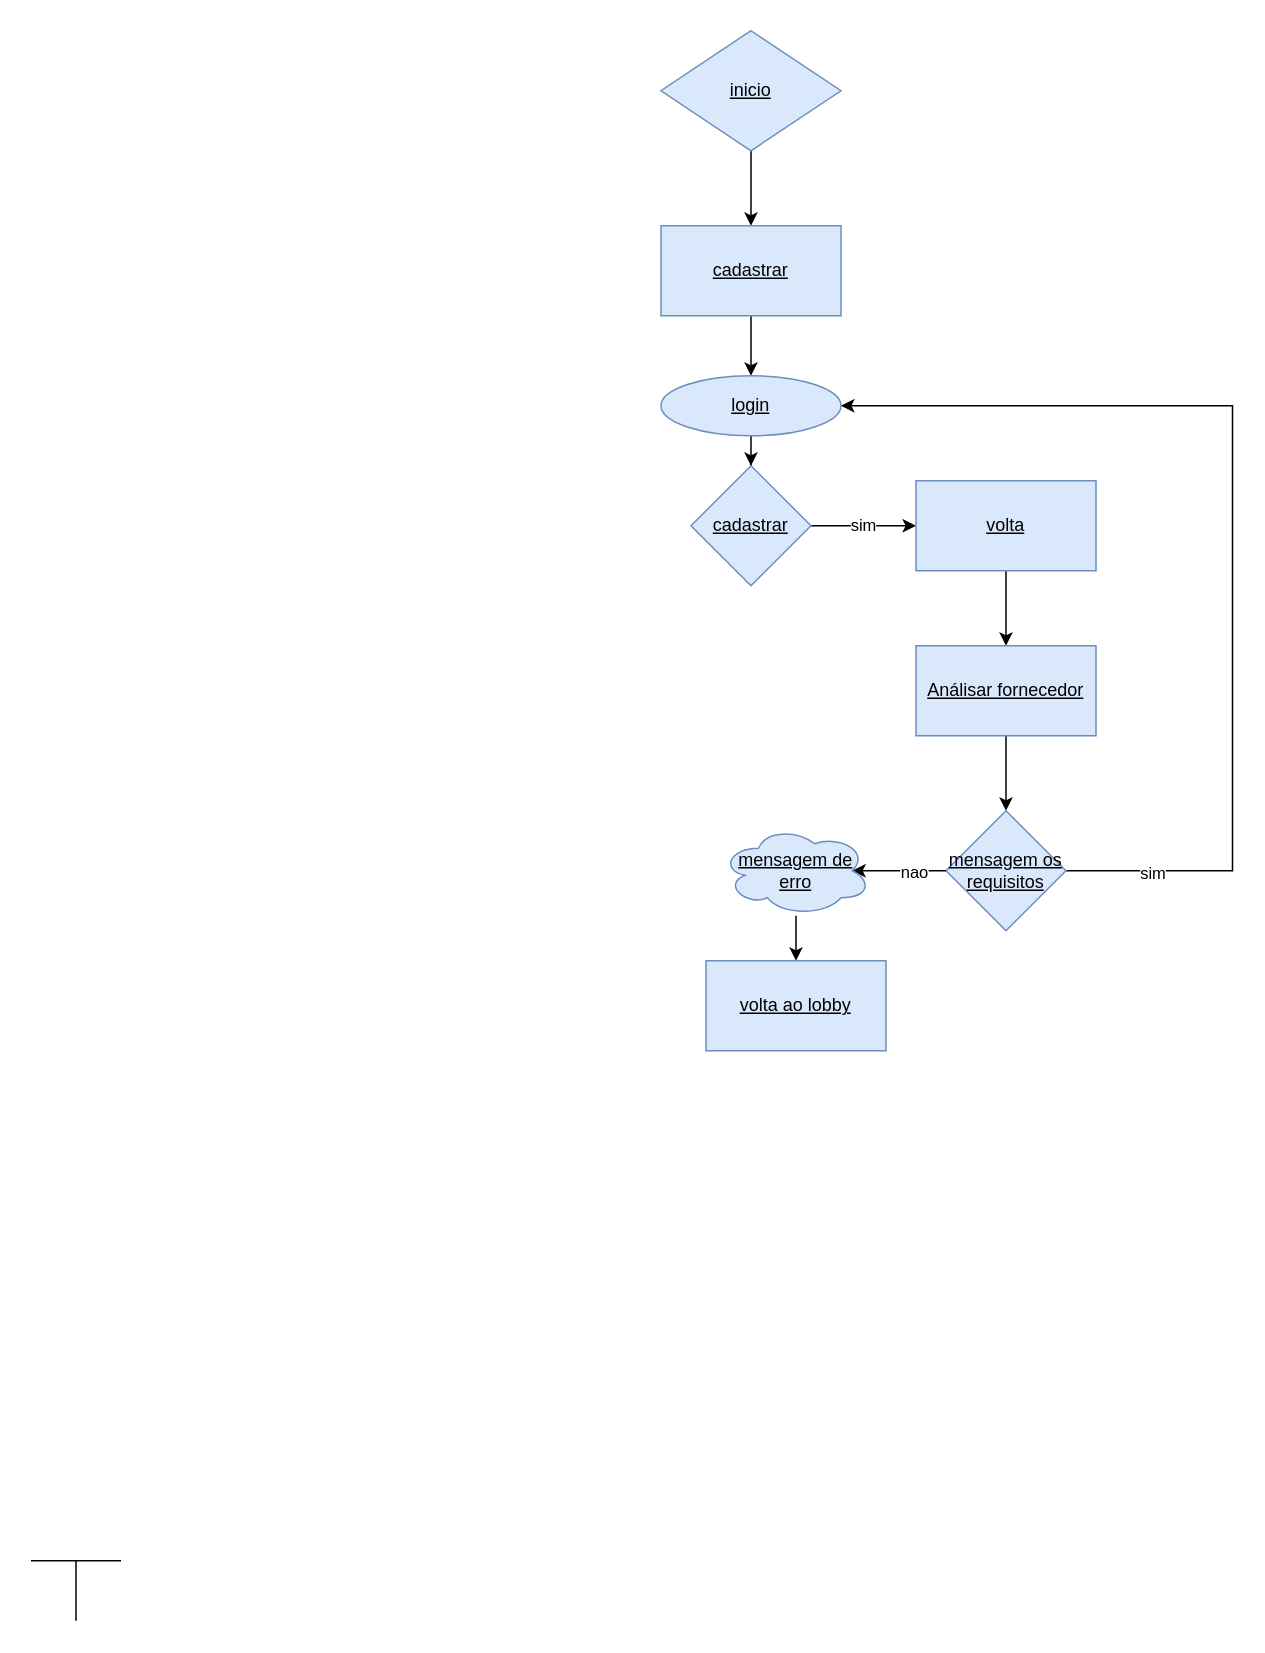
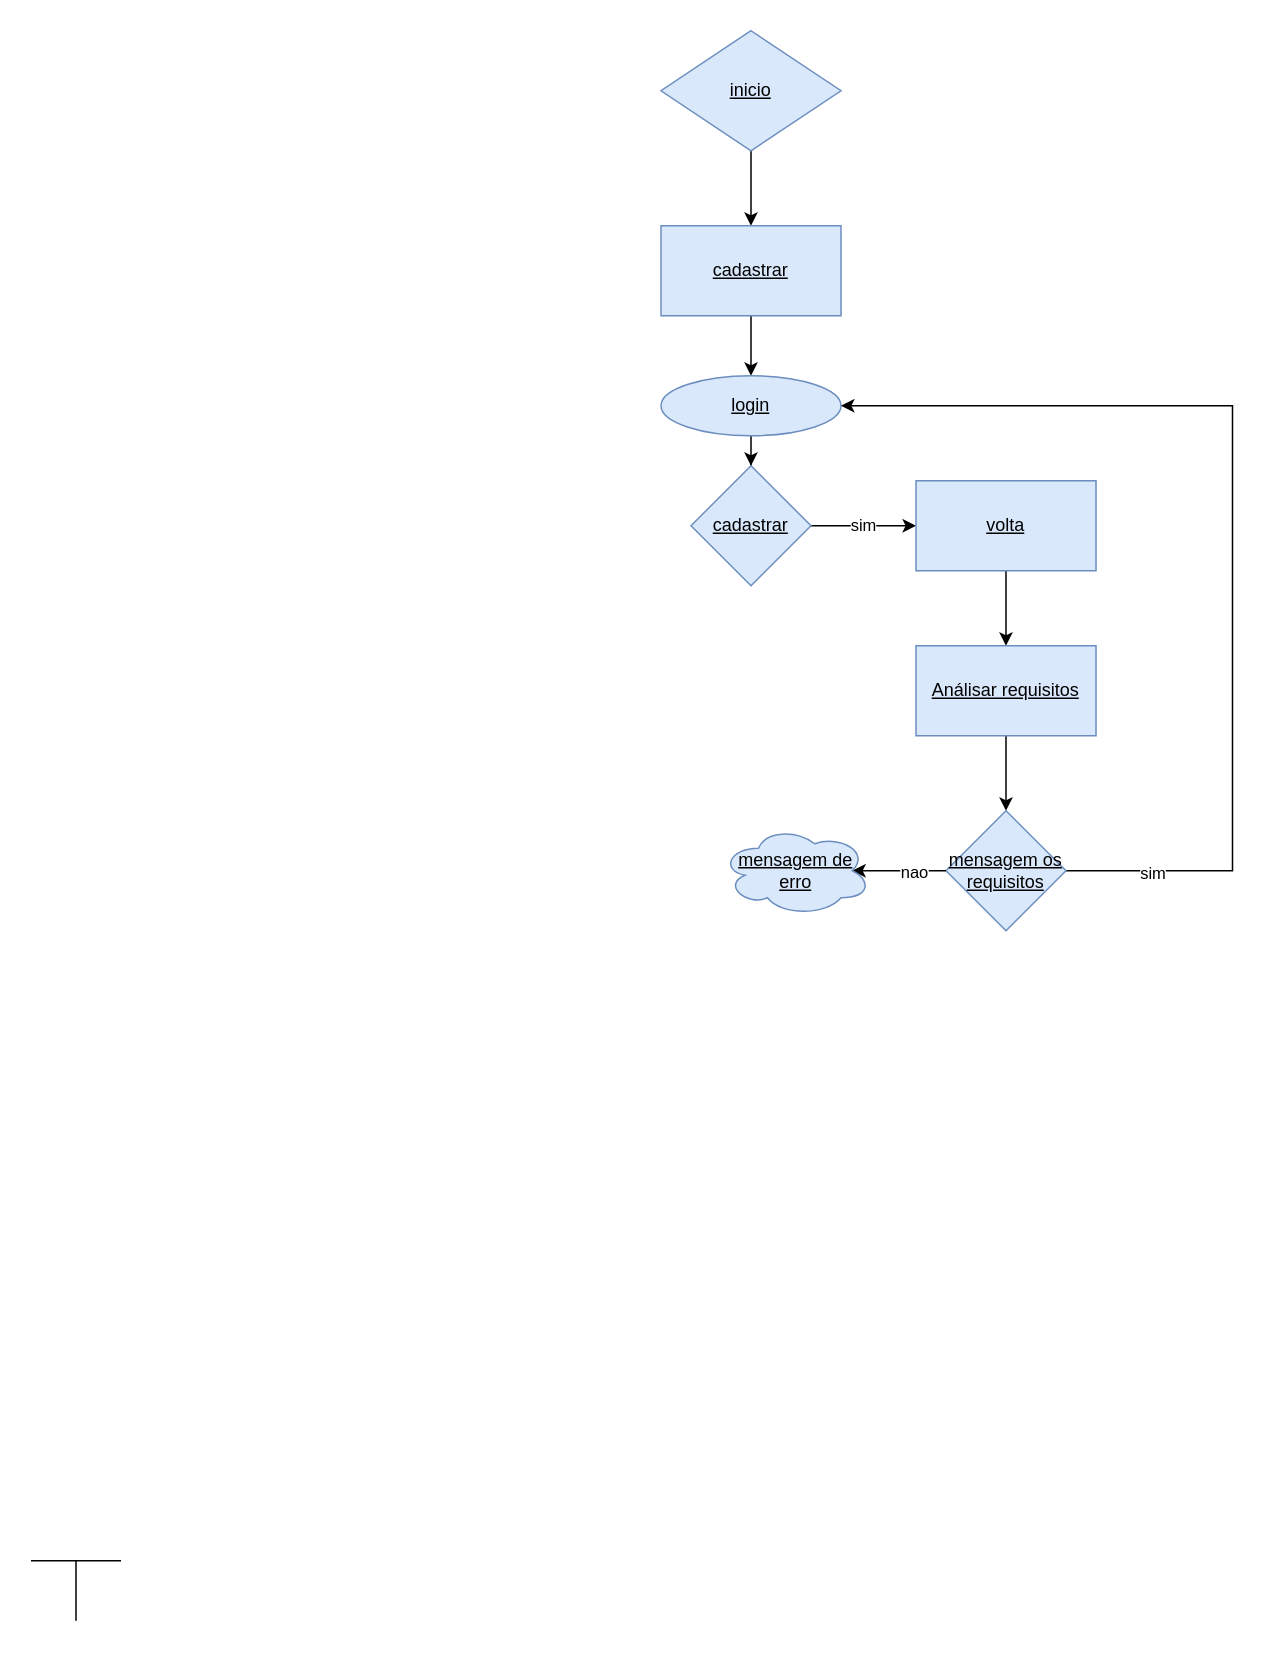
node "Análisar fornecedor": label "Análisar fornecedor" -> "Análisar requisitos"
edge "mensagem de erro" -> "volta ao lobby": removed
node "volta ao lobby": removed
